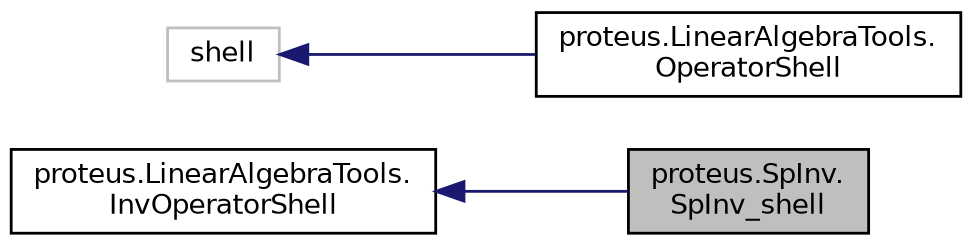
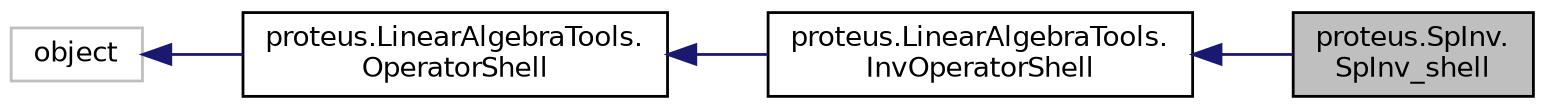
node "shell": label "shell" -> "object"
edge "proteus.LinearAlgebraTools. InvOperatorShell" -> "proteus.LinearAlgebraTools. OperatorShell": added
